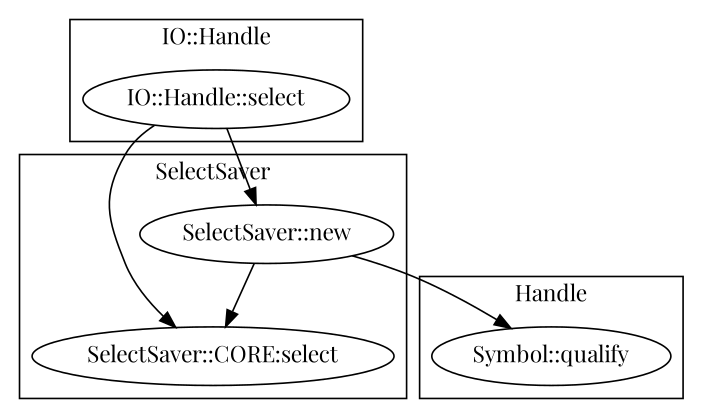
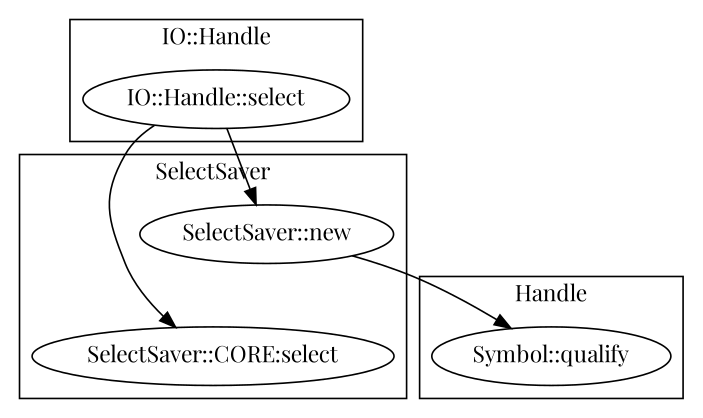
edge "SelectSaver::new" -> "SelectSaver::CORE:select": removed
